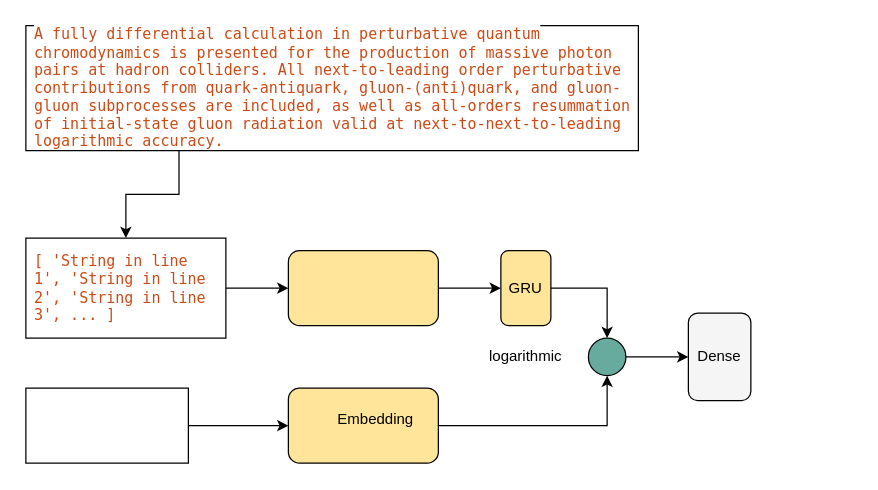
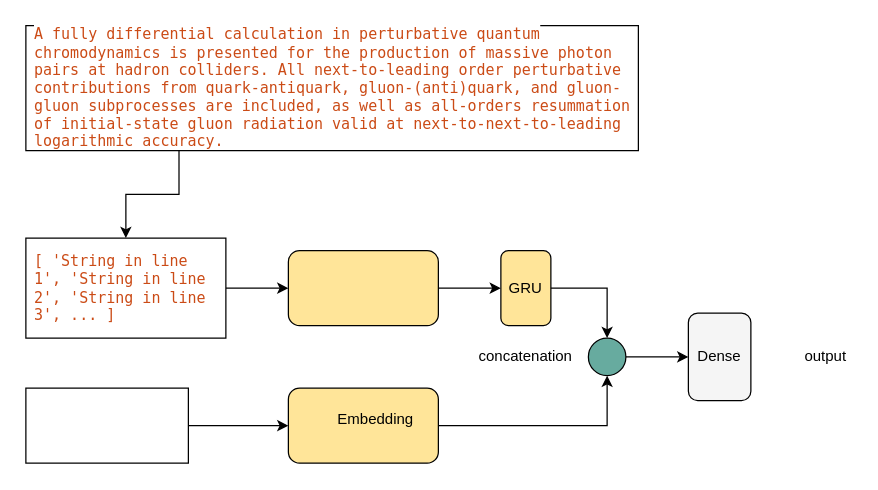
node "logarithmic": label "logarithmic" -> "concatenation"
node "output": added
